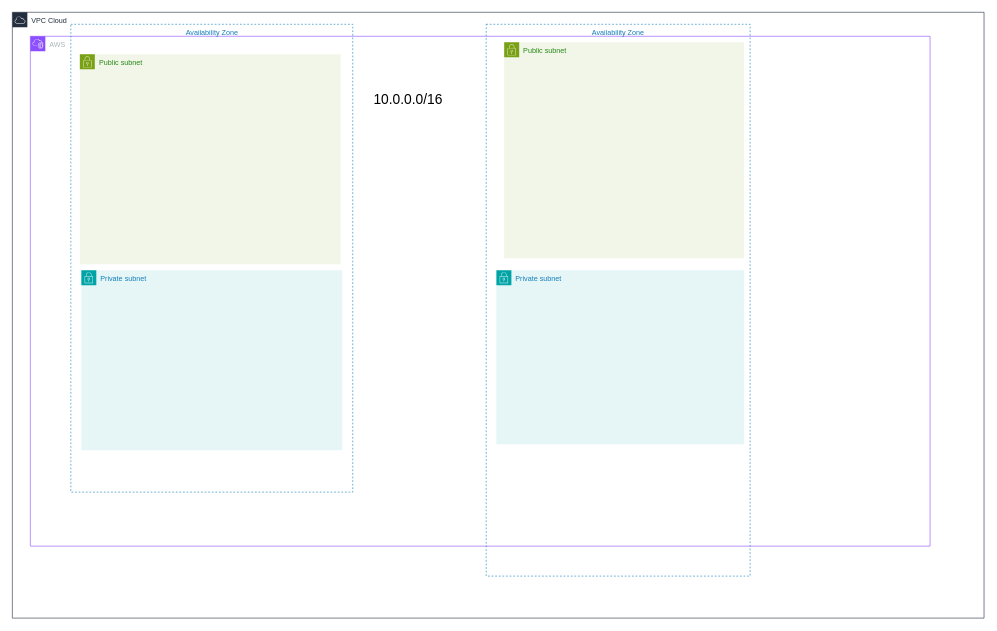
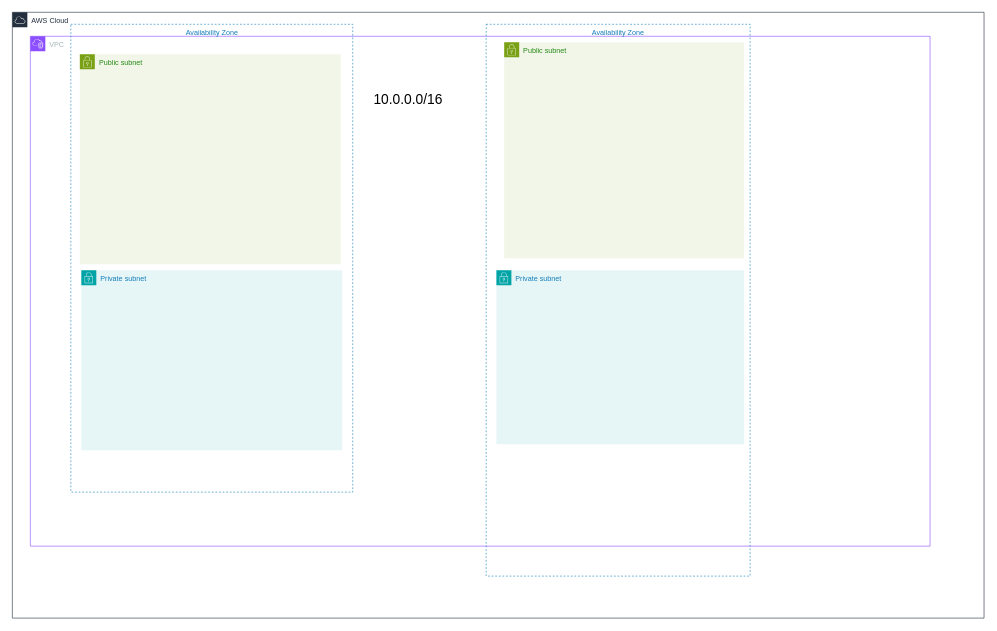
node "VPC Cloud": label "VPC Cloud" -> "AWS Cloud"
node "AWS": label "AWS" -> "VPC"
